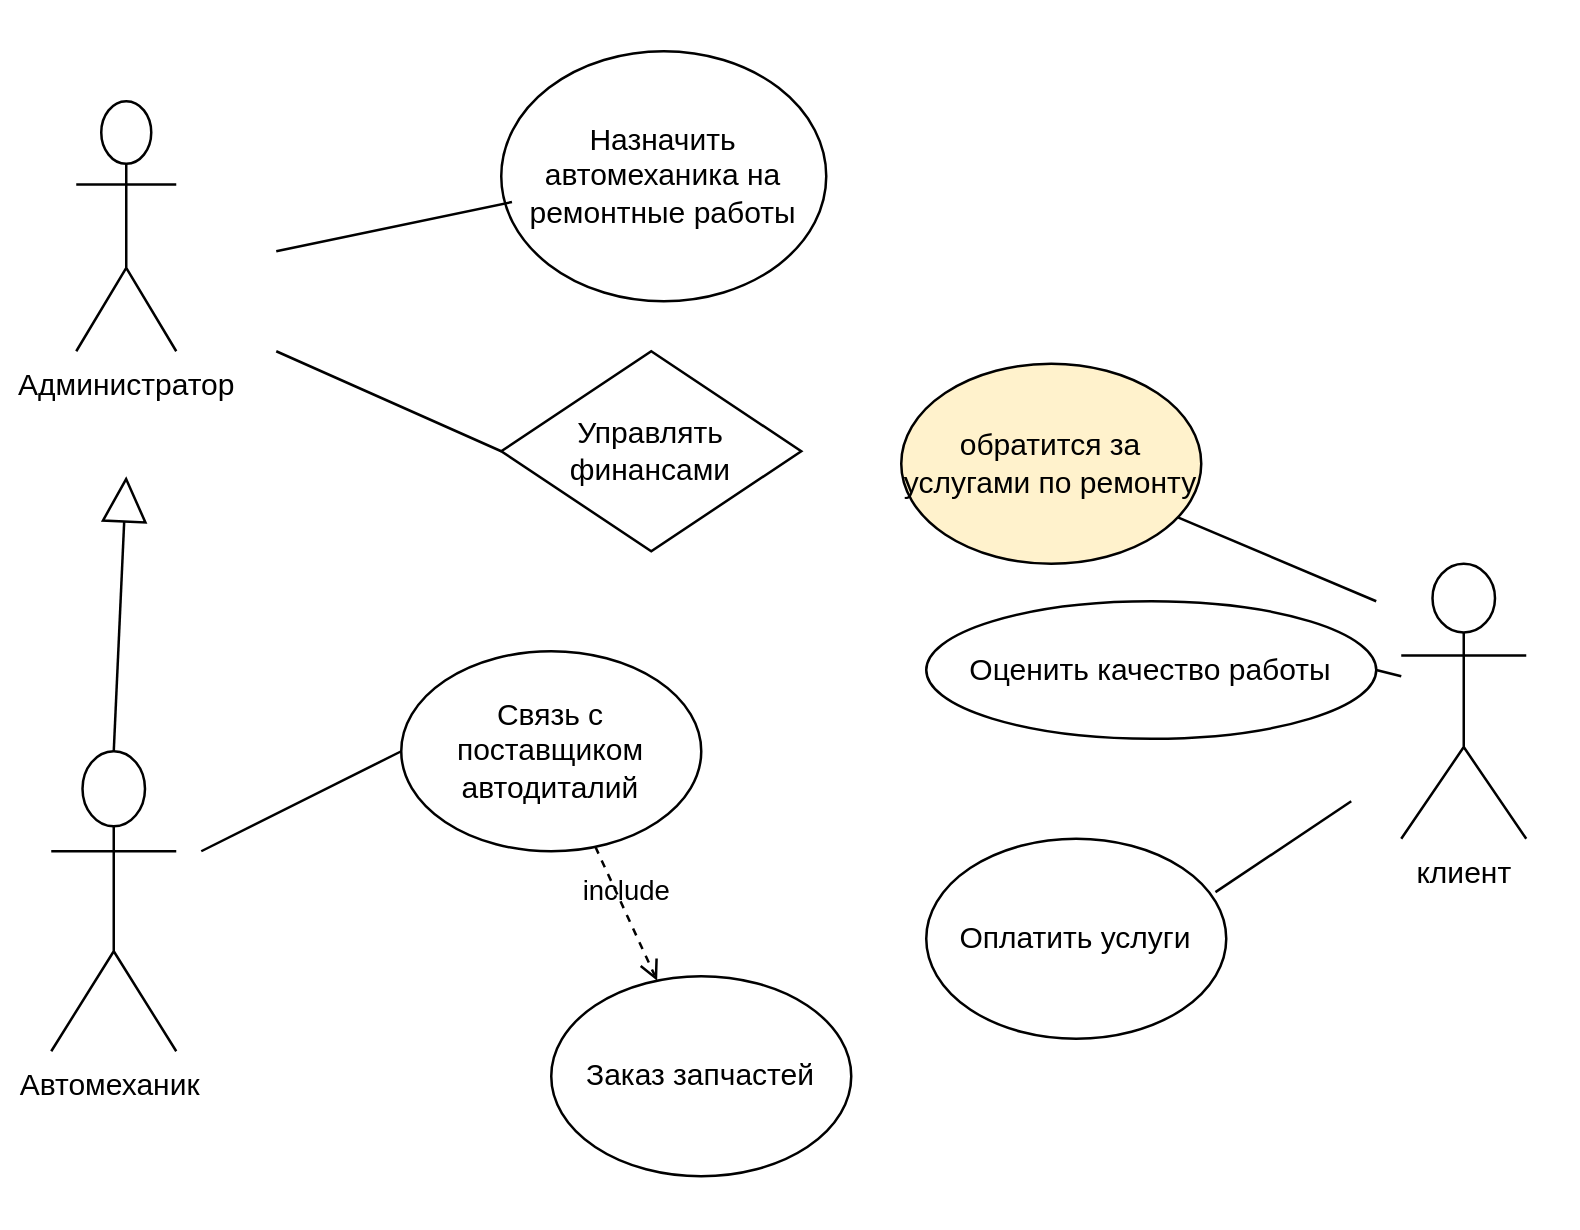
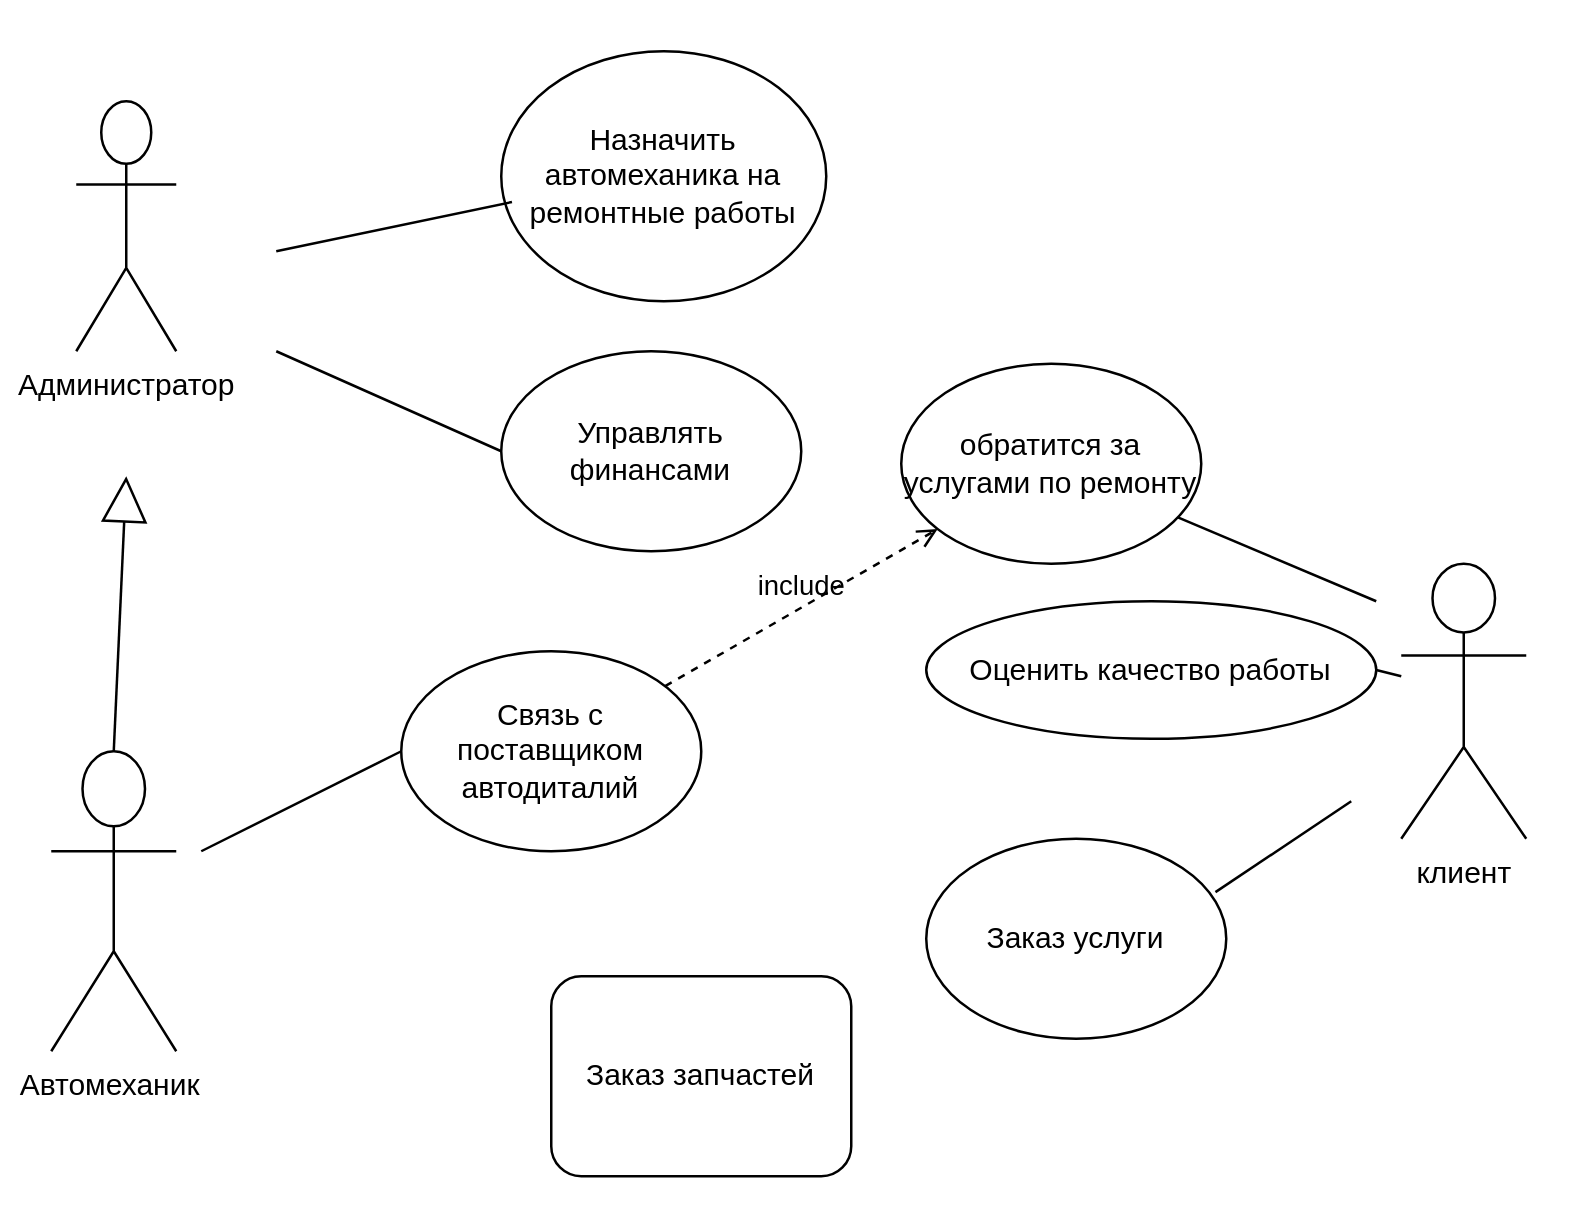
node "Управлять финансами": shape diamond -> ellipse
node "обратится за услугами по ремонту": fillcolor #fff2cc -> #ffffff
edge "Связь с поставщиком автодиталий" -> "Заказ запчастей": now "Связь с поставщиком автодиталий" -> "обратится за услугами по ремонту"
node "Оплатить услуги": label "Оплатить услуги" -> "Заказ услуги"
node "Заказ запчастей": shape ellipse -> rounded rectangle
